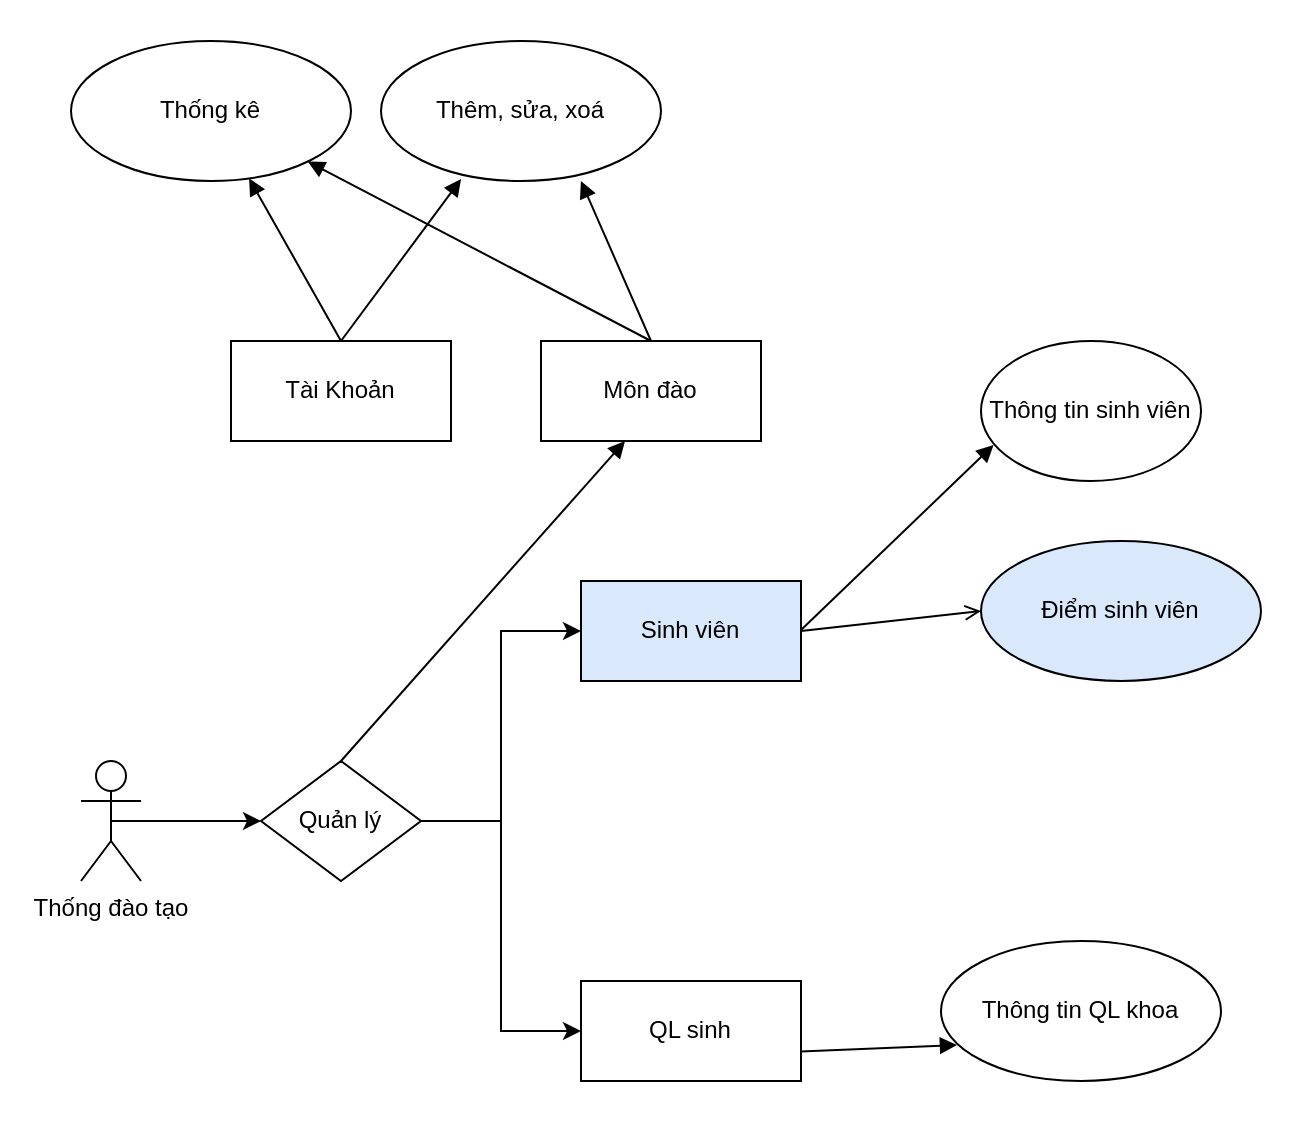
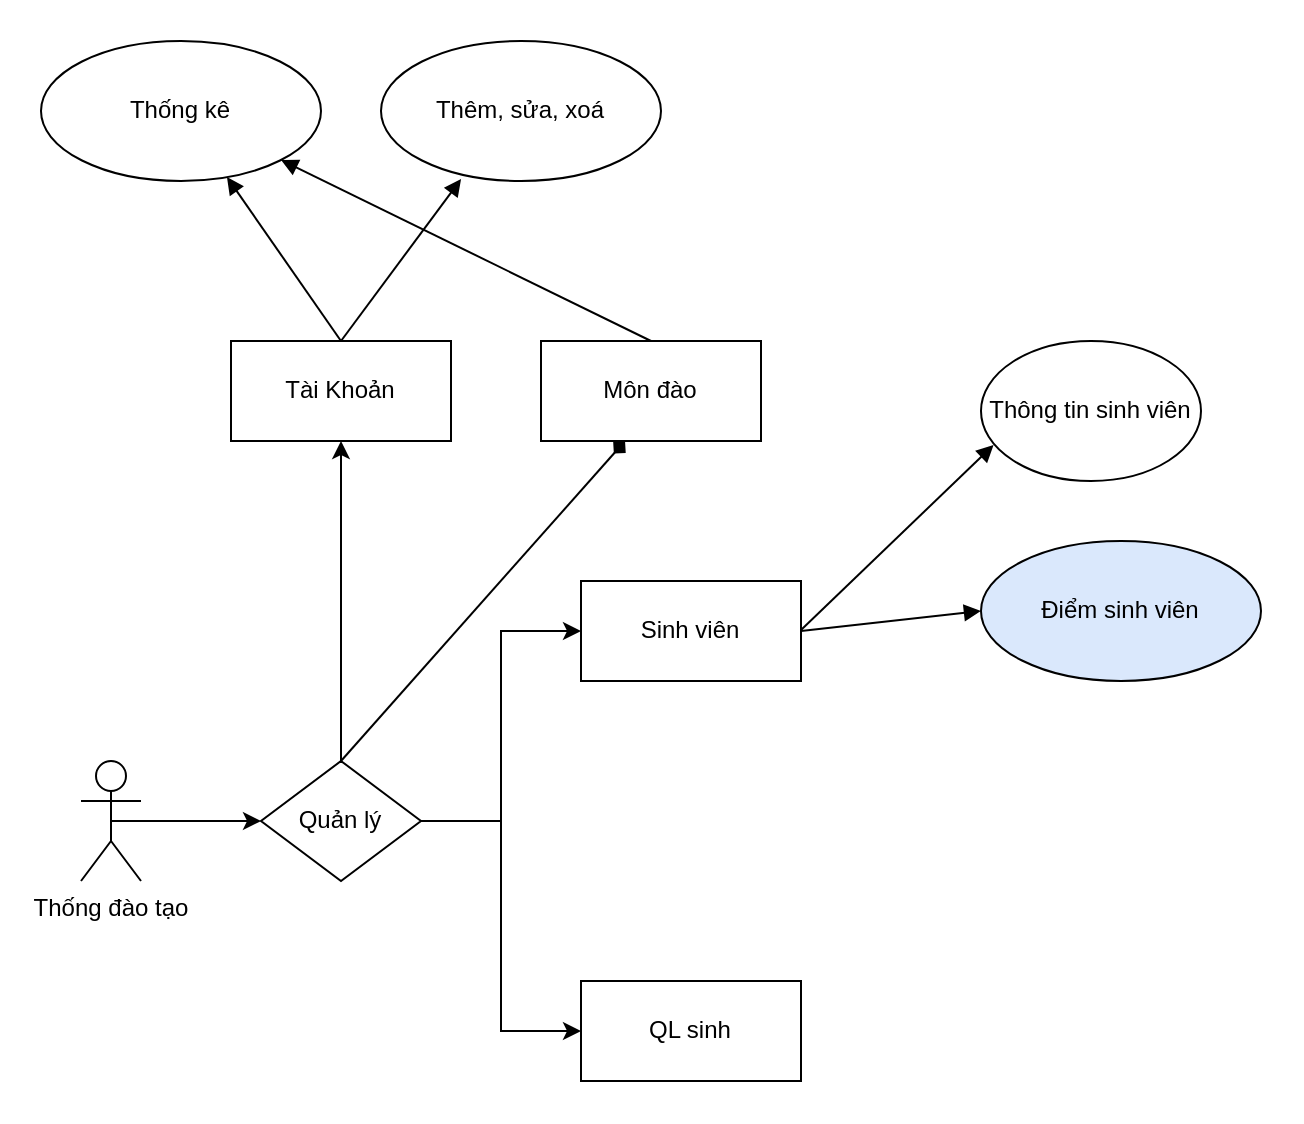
node "Thống kê": moved (211, 111) -> (181, 111)
edge "Môn đào" -> "Thêm, sửa, xoá": removed
edge "Quản lý" -> "Môn đào": arrowhead block -> diamond
edge "Quản lý" -> "Tài Khoản": added
edge "Sinh viên" -> "Điểm sinh viên": arrowhead open -> block
node "Sinh viên": fillcolor #dae8fc -> #ffffff
node "Thông tin QL khoa": removed
edge "QL sinh" -> "Thông tin QL khoa": removed
